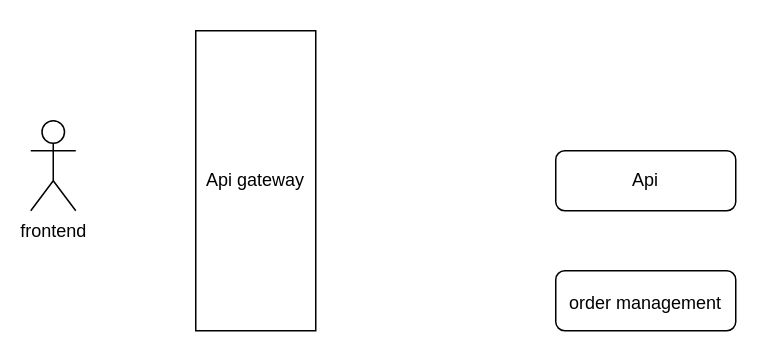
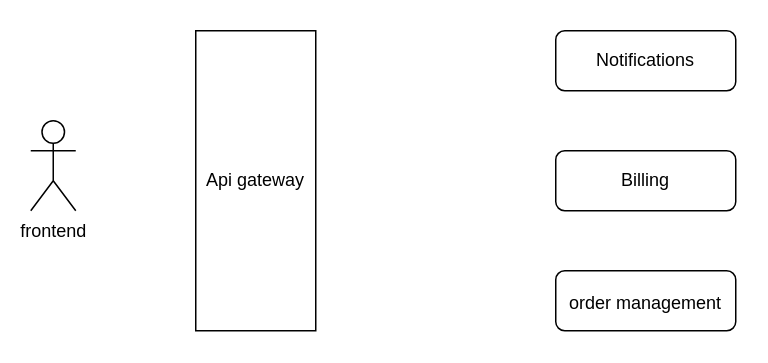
node "Notifications": added
node "Api": label "Api" -> "Billing"
